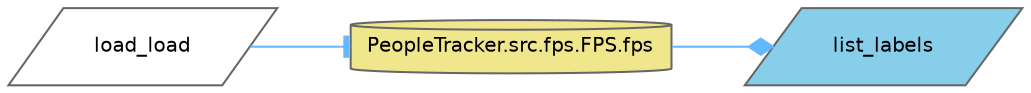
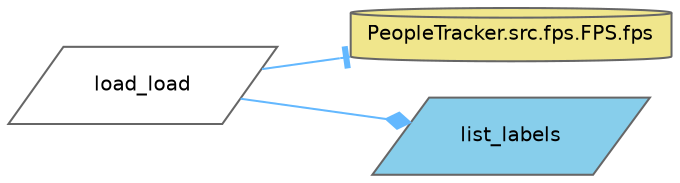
edge "PeopleTracker.src.fps.FPS.fps" -> "list_labels": now "load_load" -> "list_labels"
